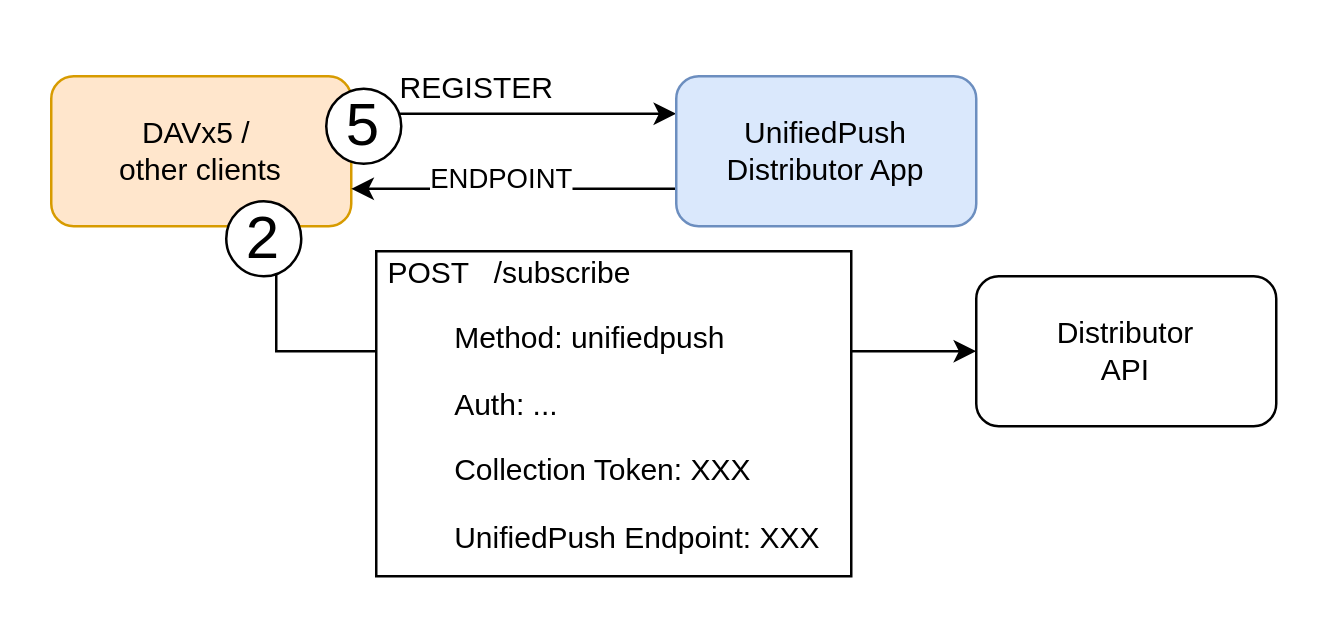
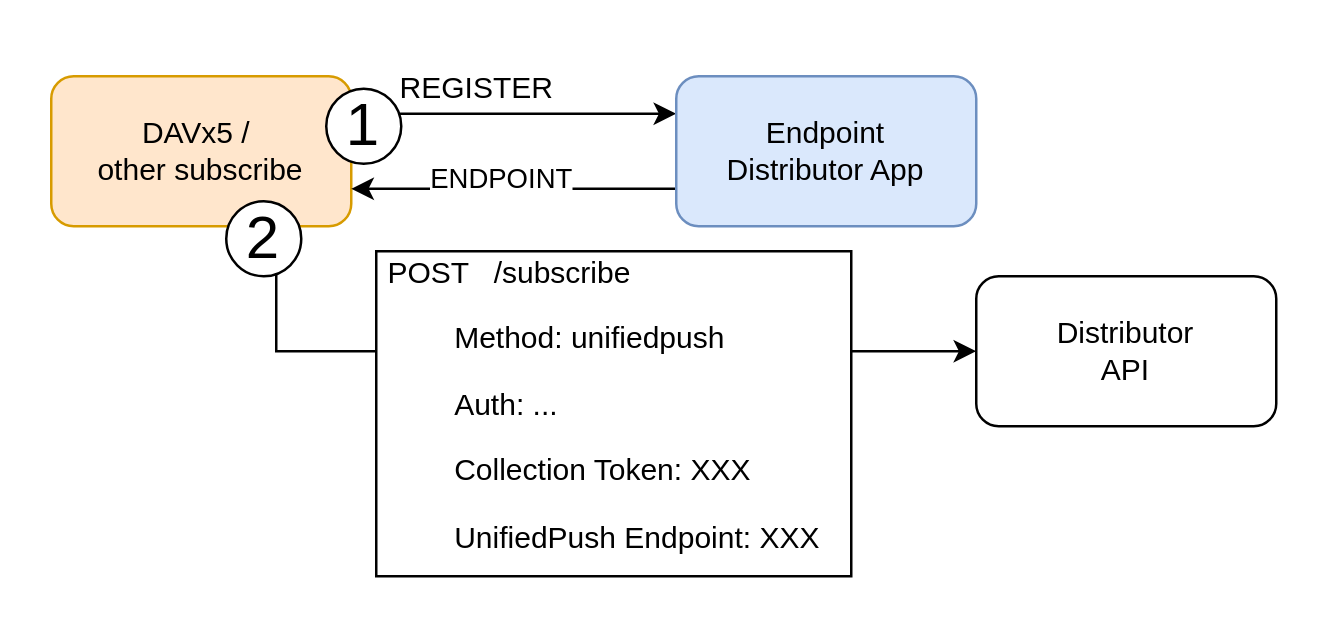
node "5": label "5" -> "1"
node "DAVx5 / other clients": label "DAVx5 / other clients" -> "DAVx5 / other subscribe"
node "UnifiedPush Distributor App": label "UnifiedPush Distributor App" -> "Endpoint Distributor App"
